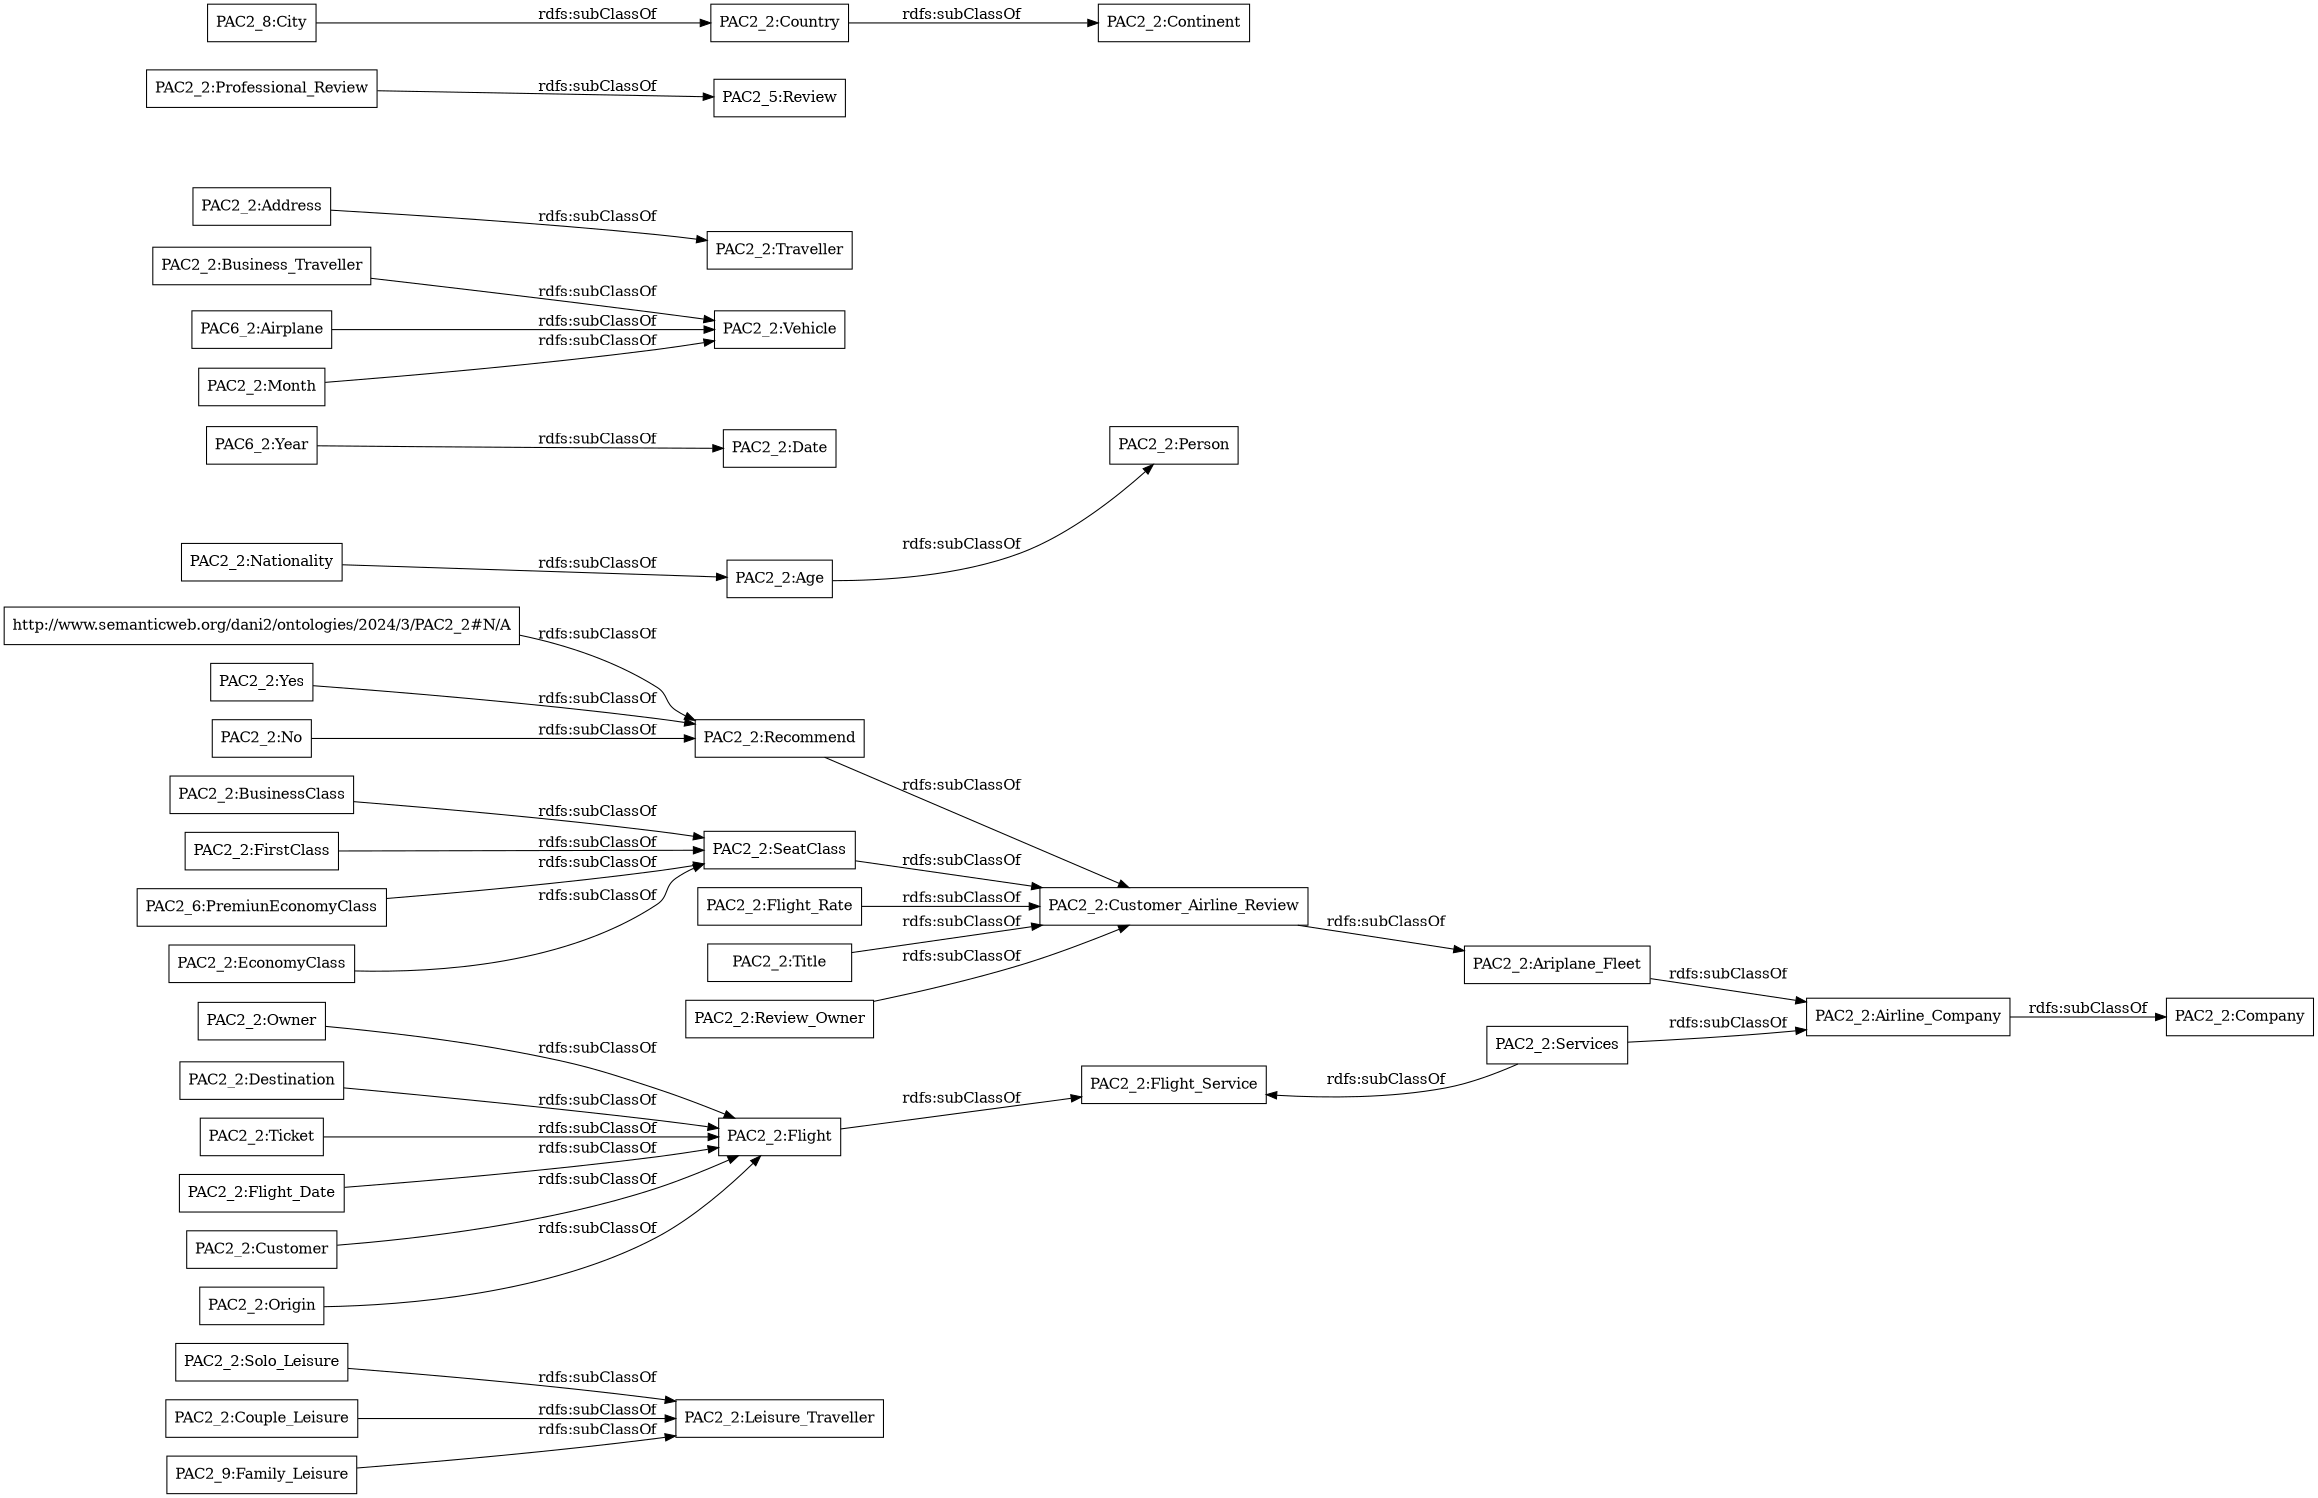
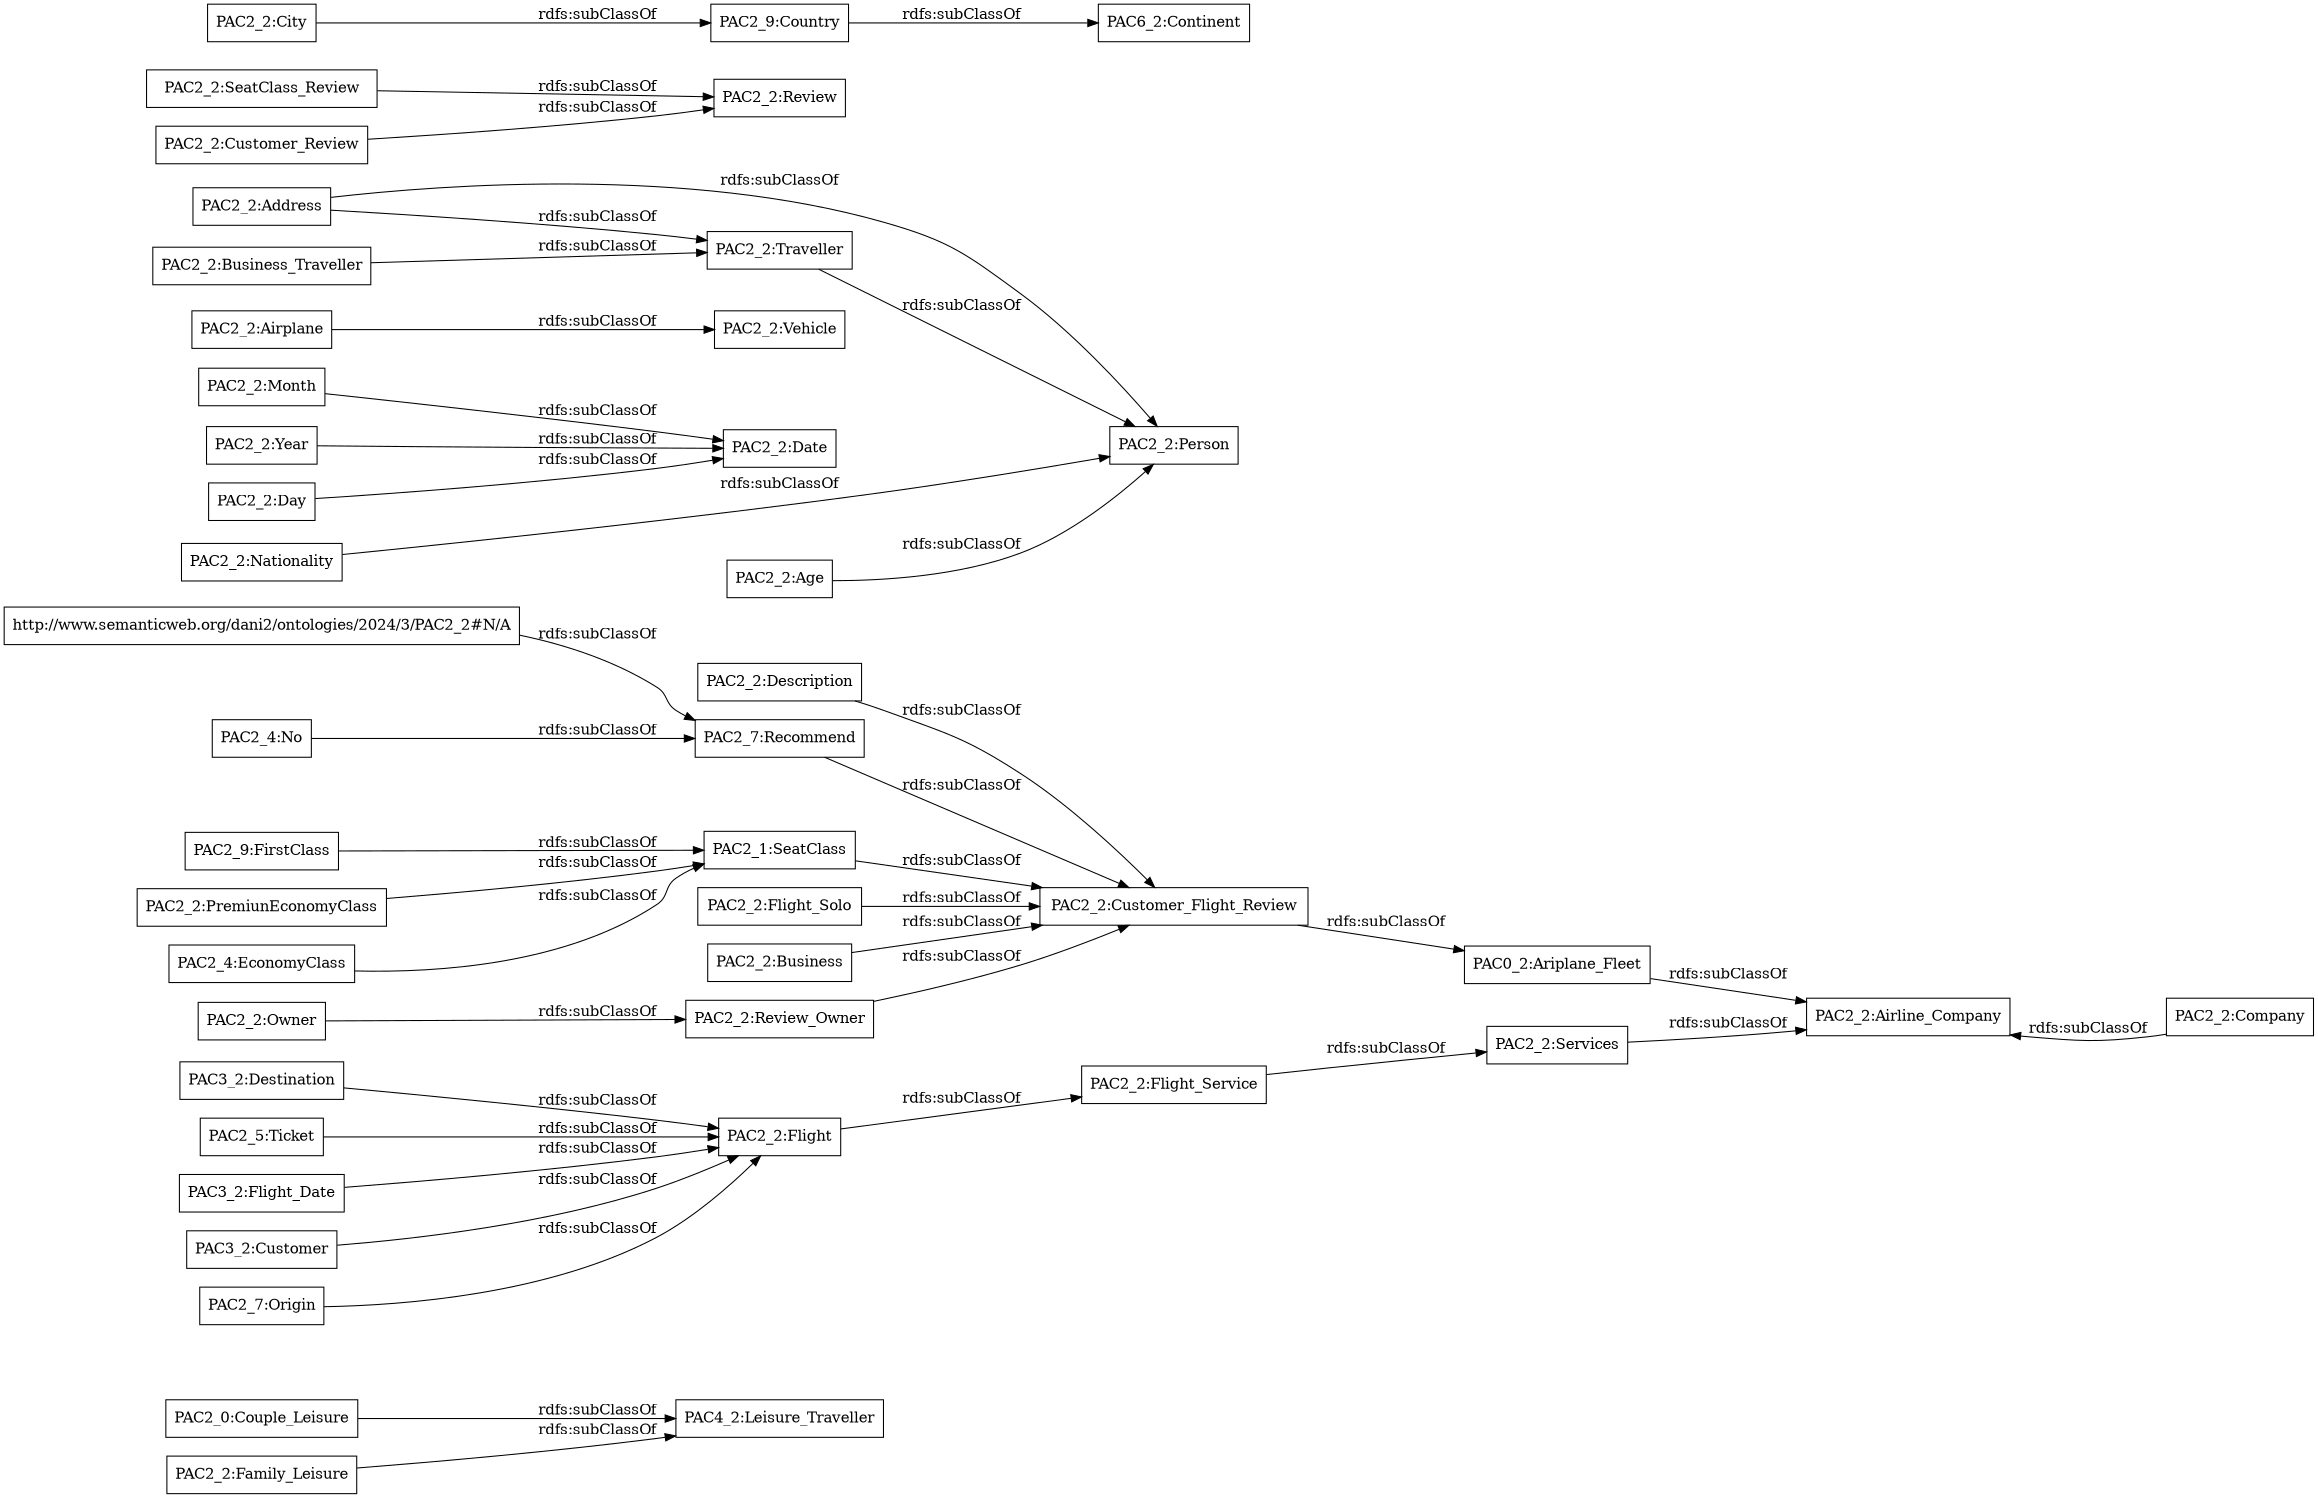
node "PAC2_8:City": label "PAC2_8:City" -> "PAC2_2:City"
node "PAC2_2:Country": label "PAC2_2:Country" -> "PAC2_9:Country"
node "PAC2_2:Continent": label "PAC2_2:Continent" -> "PAC6_2:Continent"
node "PAC2_2:Professional_Review": label "PAC2_2:Professional_Review" -> "PAC2_2:SeatClass_Review"
node "PAC2_5:Review": label "PAC2_5:Review" -> "PAC2_2:Review"
node "PAC2_2:Customer_Review": added
edge "PAC2_2:Address" -> "PAC2_2:Person": added, label "rdfs:subClassOf"
edge "PAC2_2:Business_Traveller" -> "PAC2_2:Vehicle": now "PAC2_2:Business_Traveller" -> "PAC2_2:Traveller"
node "PAC6_2:Airplane": label "PAC6_2:Airplane" -> "PAC2_2:Airplane"
edge "PAC2_2:Traveller" -> "PAC2_2:Person": added, label "rdfs:subClassOf"
edge "PAC2_2:Month" -> "PAC2_2:Vehicle": now "PAC2_2:Month" -> "PAC2_2:Date"
node "PAC6_2:Year": label "PAC6_2:Year" -> "PAC2_2:Year"
node "PAC2_2:Day": added
edge "PAC2_2:Nationality" -> "PAC2_2:Age": now "PAC2_2:Nationality" -> "PAC2_2:Person"
node "PAC2_2:Yes": removed
node "PAC2_2:Description": added
node "PAC2_2:No": label "PAC2_2:No" -> "PAC2_4:No"
node "PAC2_2:Recommend": label "PAC2_2:Recommend" -> "PAC2_7:Recommend"
node "PAC2_2:BusinessClass": removed
node "PAC2_2:SeatClass": label "PAC2_2:SeatClass" -> "PAC2_1:SeatClass"
node "PAC2_2:FirstClass": label "PAC2_2:FirstClass" -> "PAC2_9:FirstClass"
node "PAC2_2:Flight_Rate": label "PAC2_2:Flight_Rate" -> "PAC2_2:Flight_Solo"
node "PAC2_2:Customer_Airline_Review": label "PAC2_2:Customer_Airline_Review" -> "PAC2_2:Customer_Flight_Review"
node "PAC2_6:PremiunEconomyClass": label "PAC2_6:PremiunEconomyClass" -> "PAC2_2:PremiunEconomyClass"
node "PAC2_2:Title": label "PAC2_2:Title" -> "PAC2_2:Business"
node "PAC2_2:EconomyClass": label "PAC2_2:EconomyClass" -> "PAC2_4:EconomyClass"
node "PAC2_2:Ariplane_Fleet": label "PAC2_2:Ariplane_Fleet" -> "PAC0_2:Ariplane_Fleet"
edge "PAC2_2:Airline_Company" -> "PAC2_2:Company": reversed
edge "PAC2_2:Owner" -> "PAC2_2:Flight": now "PAC2_2:Owner" -> "PAC2_2:Review_Owner"
node "PAC2_2:Destination": label "PAC2_2:Destination" -> "PAC3_2:Destination"
edge "PAC2_2:Services" -> "PAC2_2:Flight_Service": reversed
node "PAC2_2:Ticket": label "PAC2_2:Ticket" -> "PAC2_5:Ticket"
node "PAC2_2:Flight_Date": label "PAC2_2:Flight_Date" -> "PAC3_2:Flight_Date"
node "PAC2_2:Customer": label "PAC2_2:Customer" -> "PAC3_2:Customer"
node "PAC2_2:Origin": label "PAC2_2:Origin" -> "PAC2_7:Origin"
node "PAC2_2:Solo_Leisure": removed
node "PAC2_2:Couple_Leisure": label "PAC2_2:Couple_Leisure" -> "PAC2_0:Couple_Leisure"
node "PAC2_2:Leisure_Traveller": label "PAC2_2:Leisure_Traveller" -> "PAC4_2:Leisure_Traveller"
node "PAC2_9:Family_Leisure": label "PAC2_9:Family_Leisure" -> "PAC2_2:Family_Leisure"
